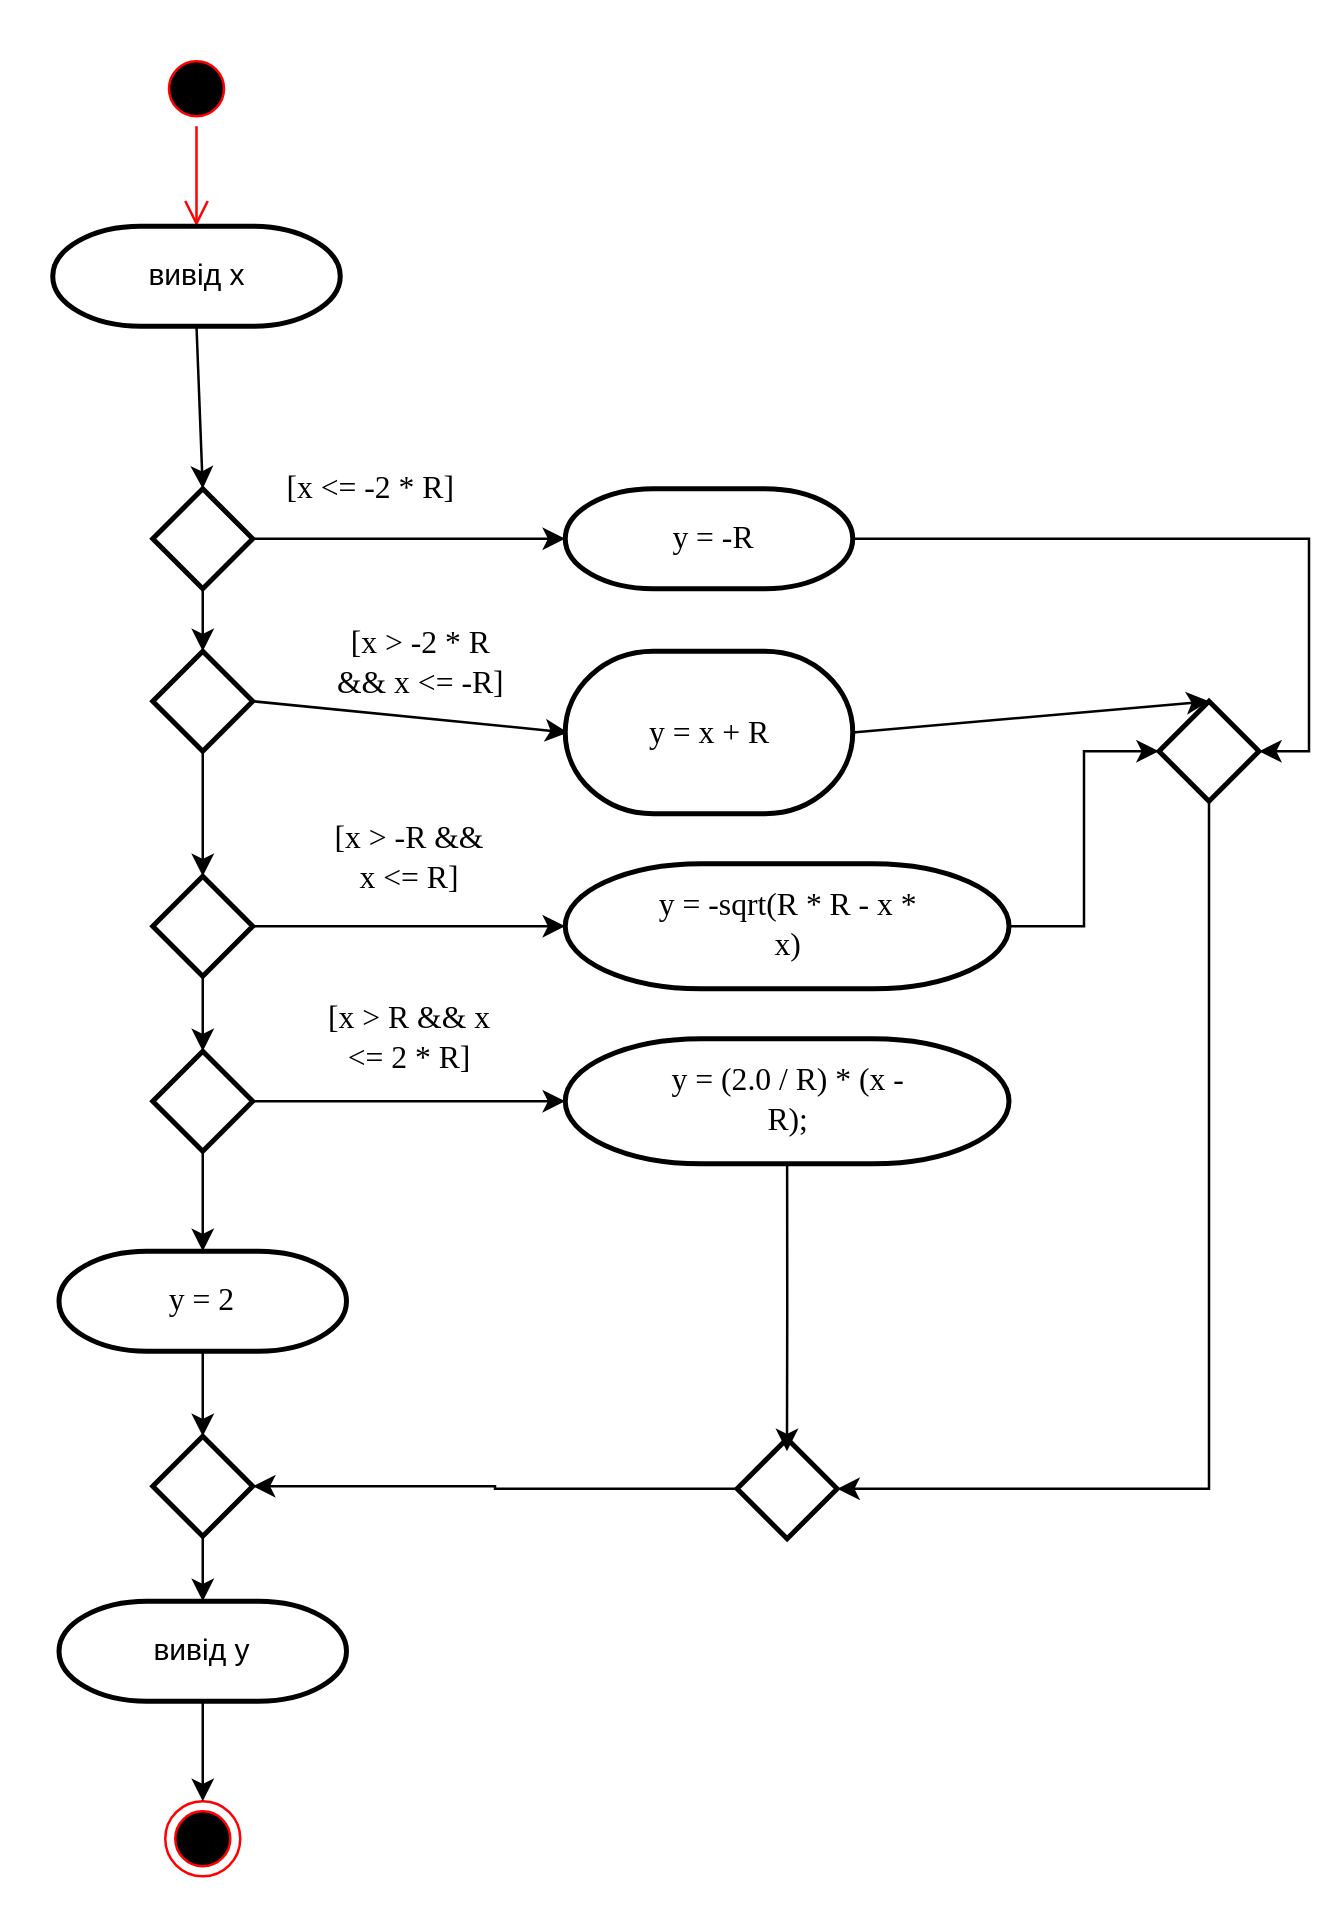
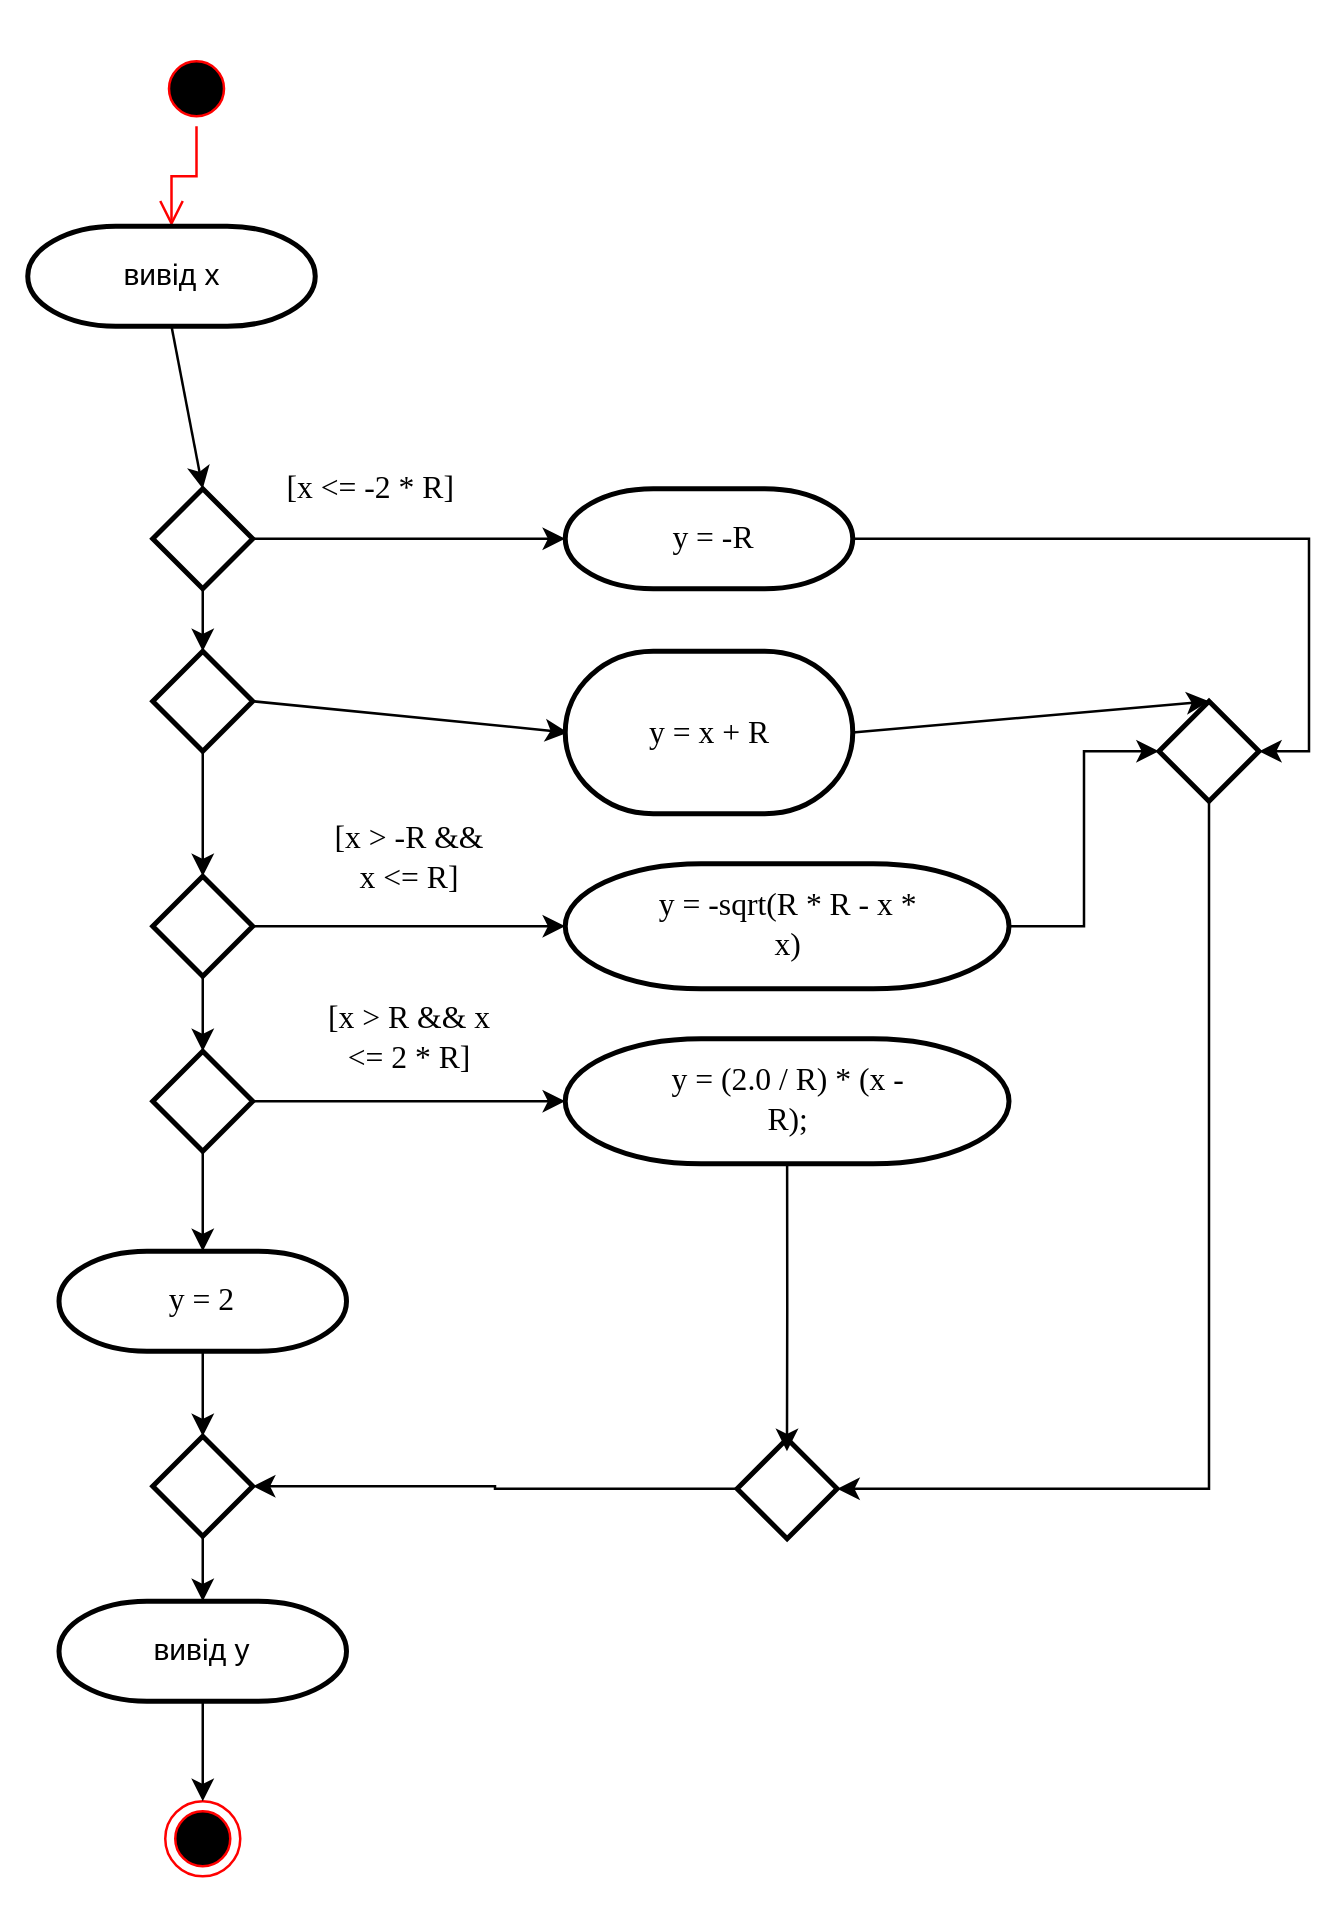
node "вивід x": moved (196, 276) -> (171, 276)
node "[x > -2 * R && x <= -R]": removed
